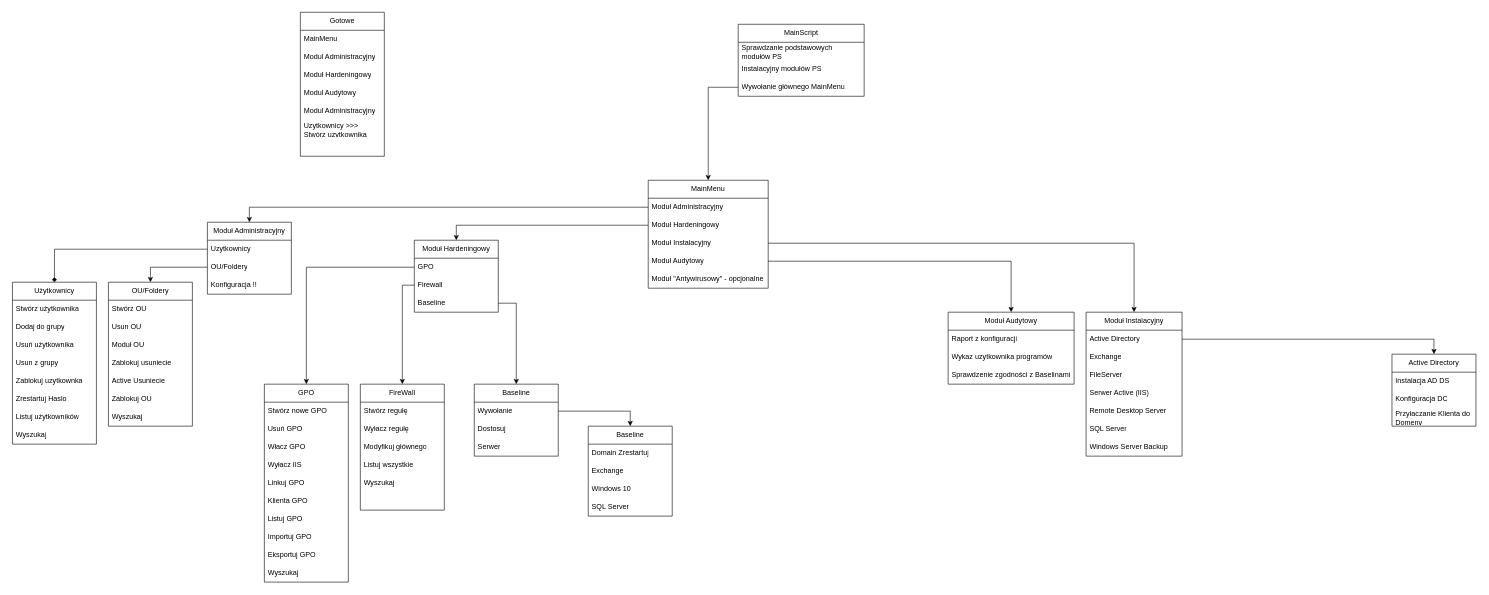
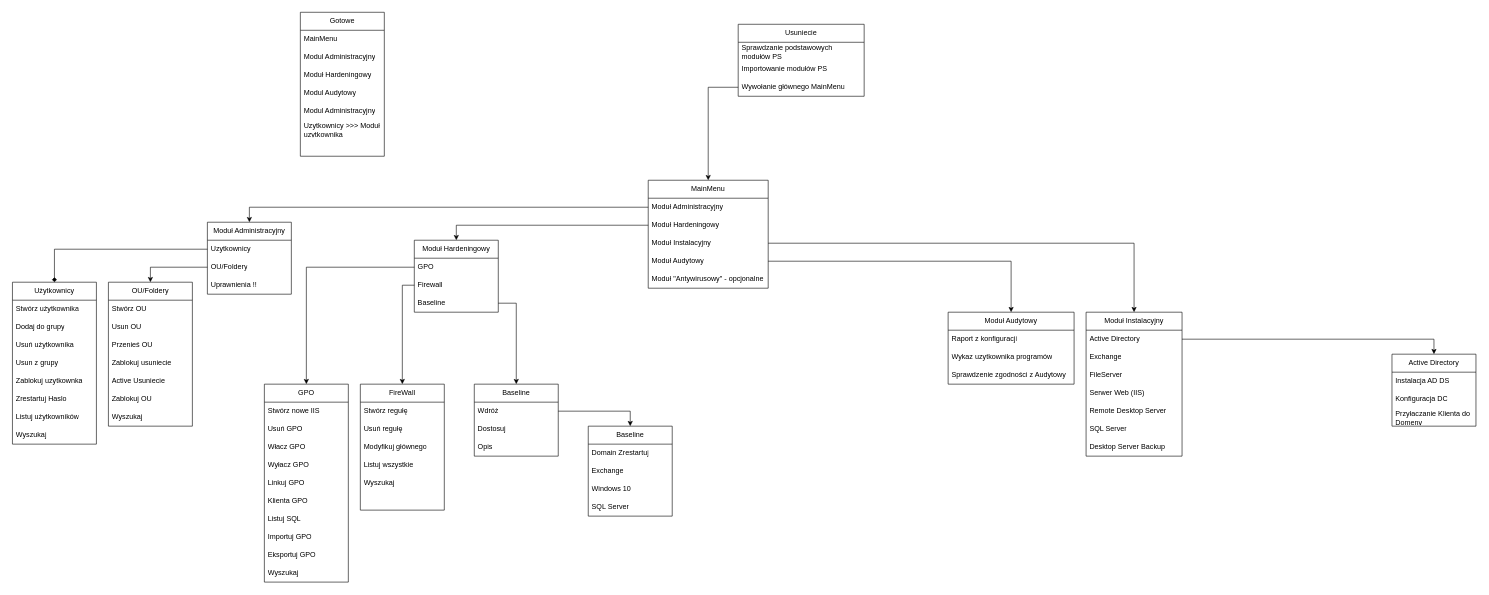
node "MainScript": label "MainScript" -> "Usuniecie"
node "Instalacyjny modułów PS": label "Instalacyjny modułów PS" -> "Importowanie modułów PS"
node "Uzytkownicy >>> Stwórz uzytkownika": label "Uzytkownicy >>> Stwórz uzytkownika" -> "Uzytkownicy >>> Moduł uzytkownika"
node "Konfiguracja !!": label "Konfiguracja !!" -> "Uprawnienia !!"
node "Moduł OU": label "Moduł OU" -> "Przenieś OU"
node "Sprawdzenie zgodności z Baselinami": label "Sprawdzenie zgodności z Baselinami" -> "Sprawdzenie zgodności z Audytowy"
node "Serwer Active (IIS)": label "Serwer Active (IIS)" -> "Serwer Web (IIS)"
node "Stwórz nowe GPO": label "Stwórz nowe GPO" -> "Stwórz nowe IIS"
node "Wywołanie": label "Wywołanie" -> "Wdróż"
node "Wyłacz regułę": label "Wyłacz regułę" -> "Usuń regułę"
node "Serwer": label "Serwer" -> "Opis"
node "Windows Server Backup": label "Windows Server Backup" -> "Desktop Server Backup"
node "Wyłacz IIS": label "Wyłacz IIS" -> "Wyłacz GPO"
node "Listuj GPO": label "Listuj GPO" -> "Listuj SQL"
